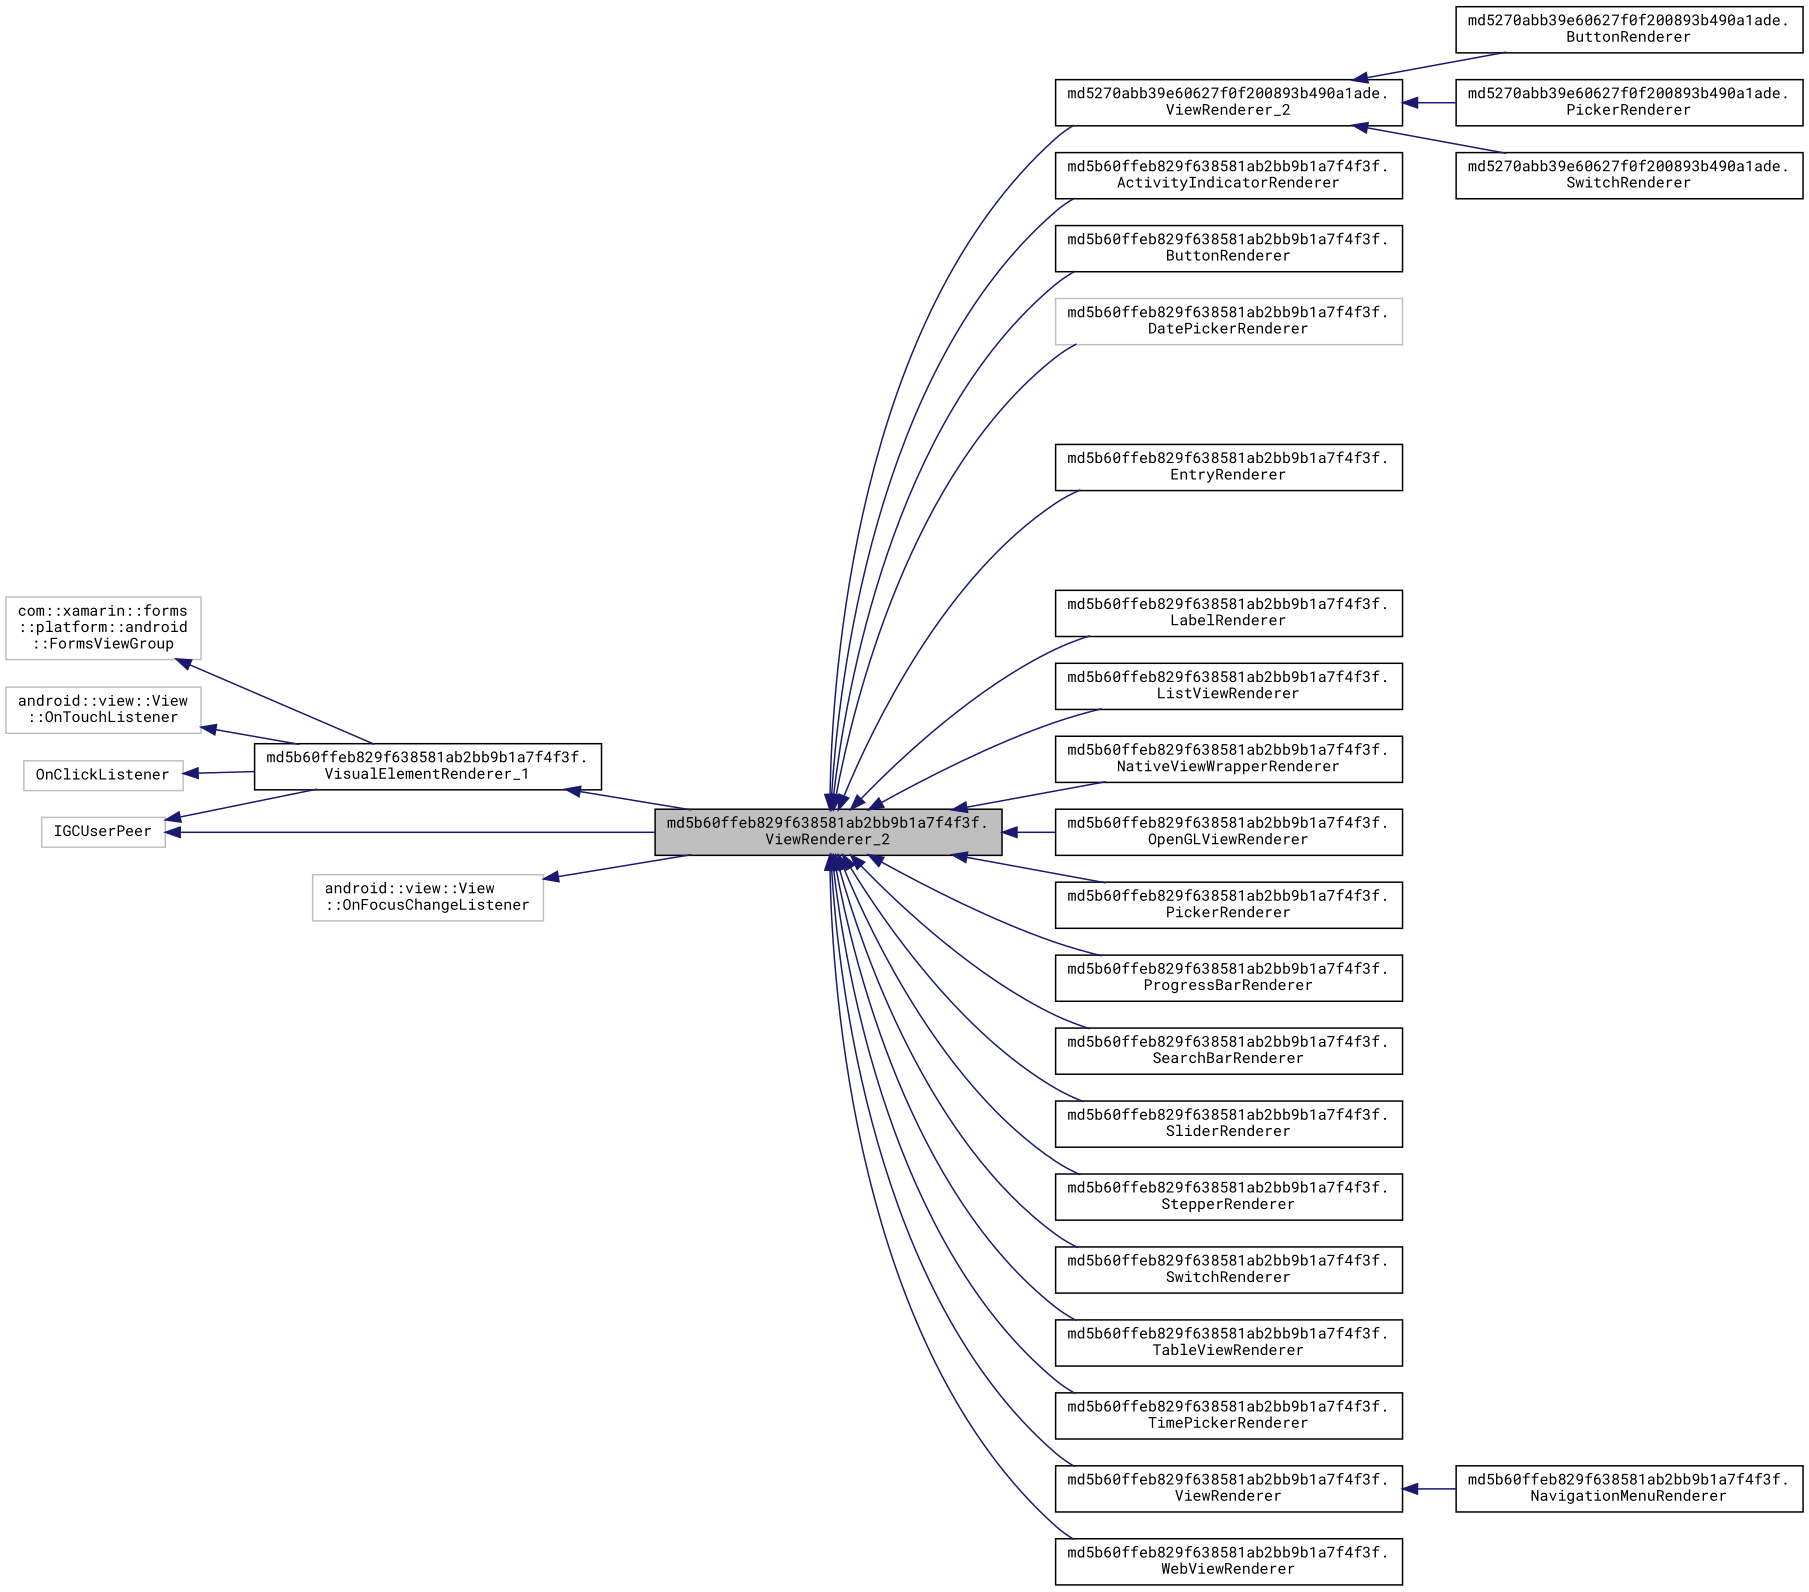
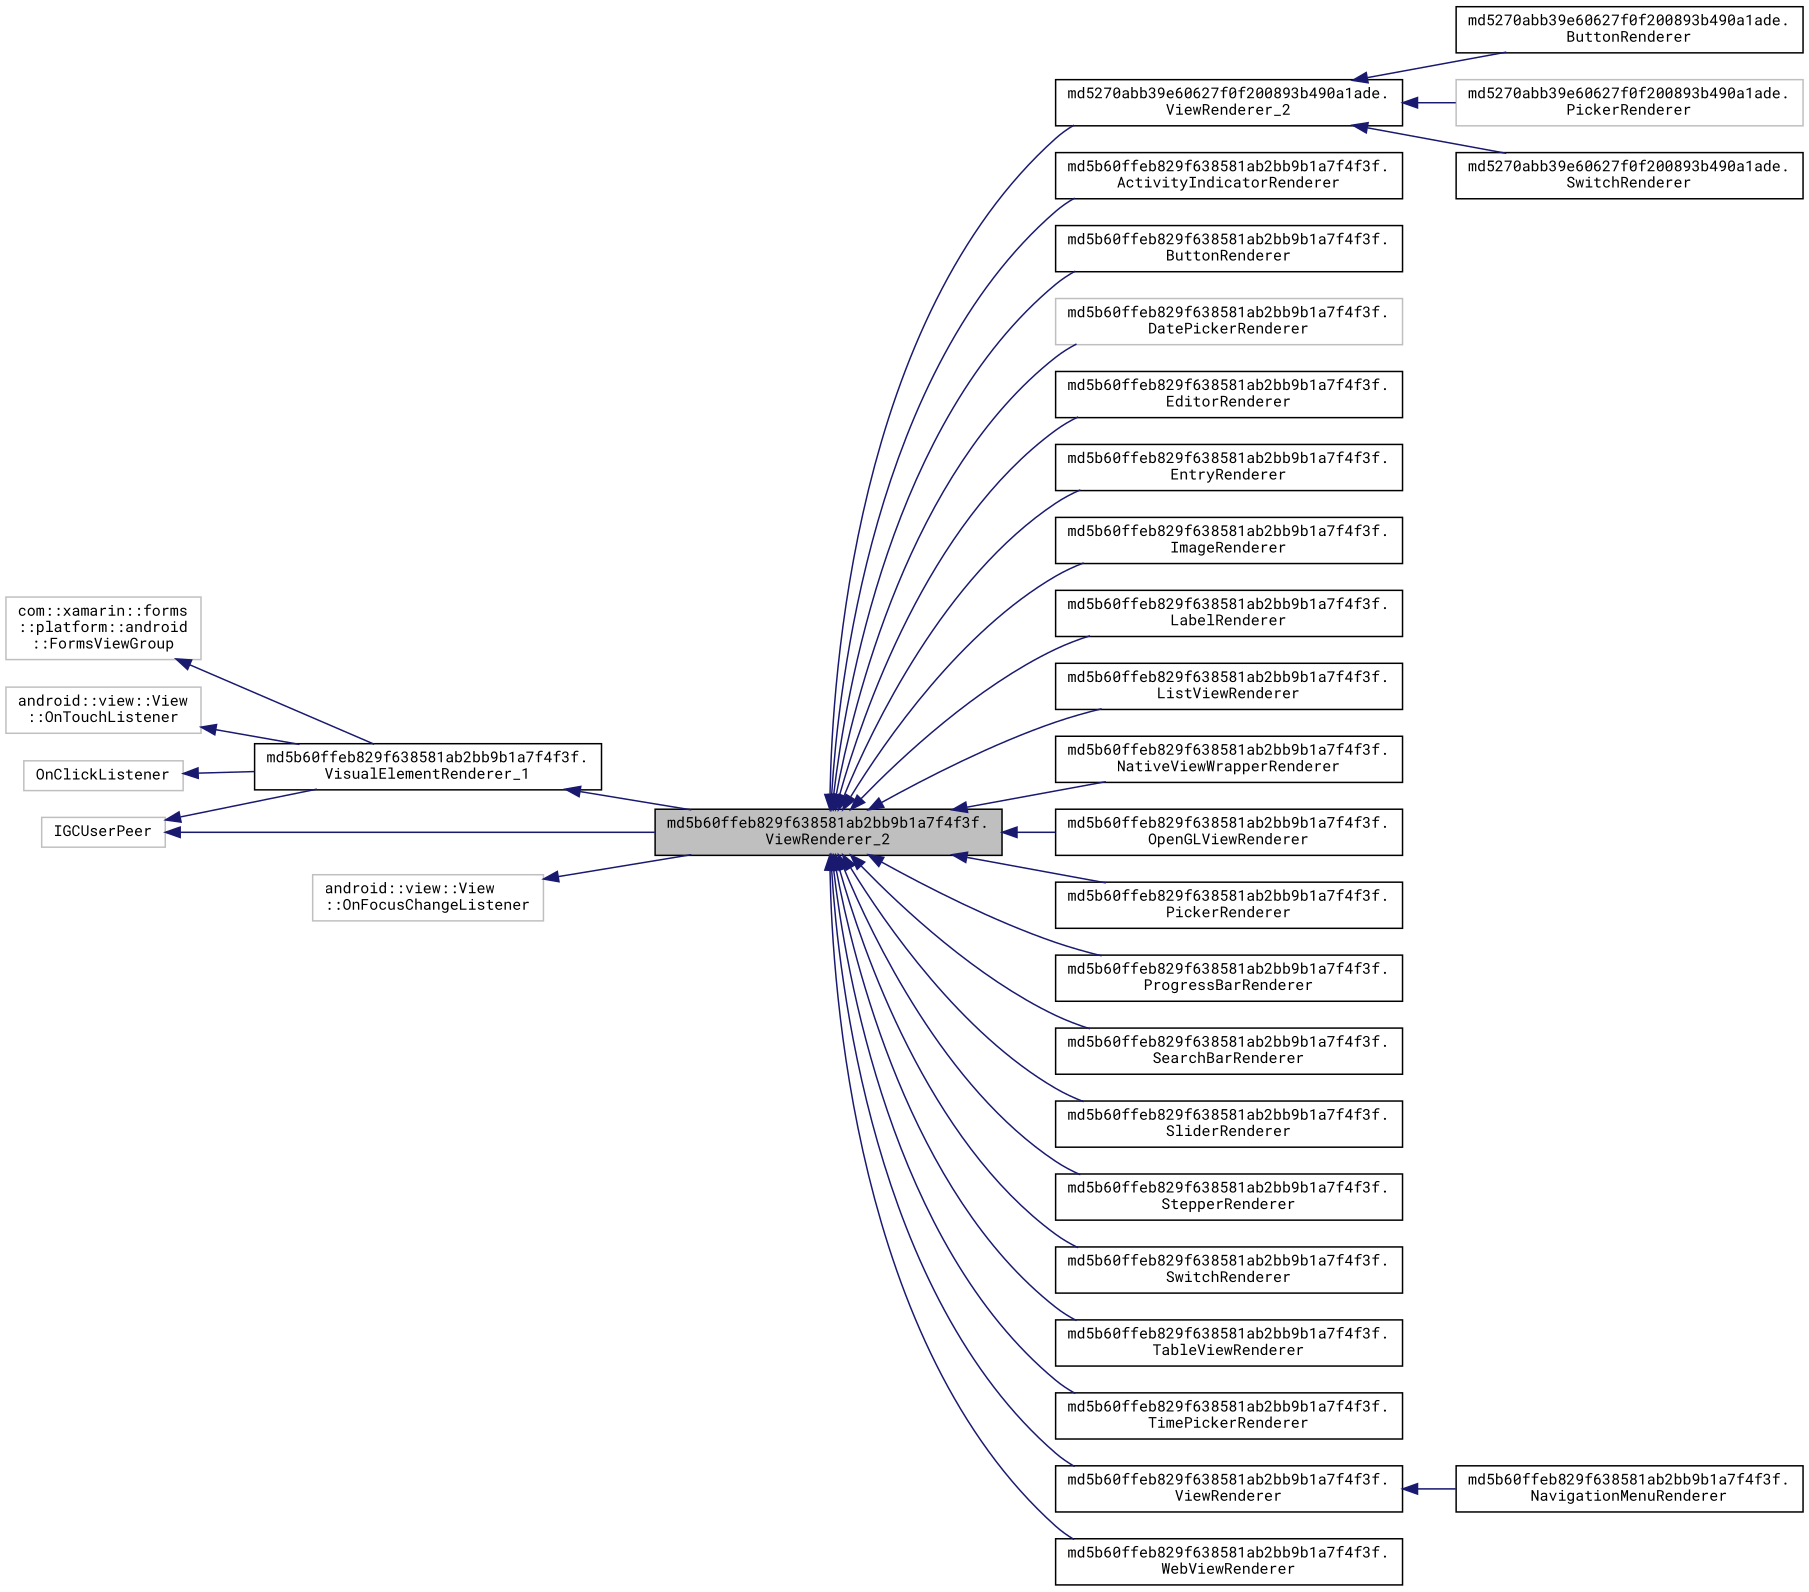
node "md5270abb39e60627f0f200893b490a1ade. PickerRenderer": color black -> grey75
node "md5b60ffeb829f638581ab2bb9b1a7f4f3f. EditorRenderer": added
node "md5b60ffeb829f638581ab2bb9b1a7f4f3f. ImageRenderer": added
